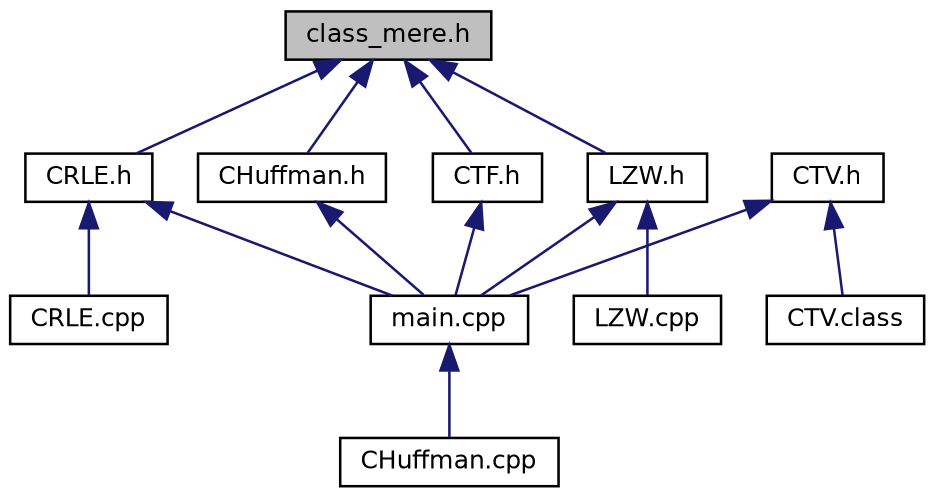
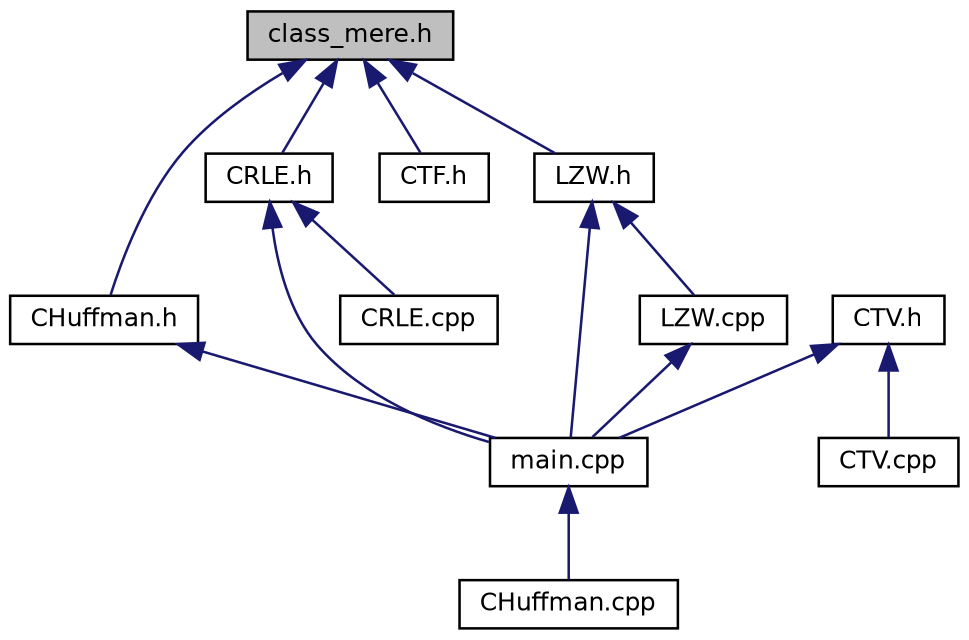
edge "main.cpp" -> "CTF.h": now "main.cpp" -> "LZW.cpp"
node "CTV.class": label "CTV.class" -> "CTV.cpp"
